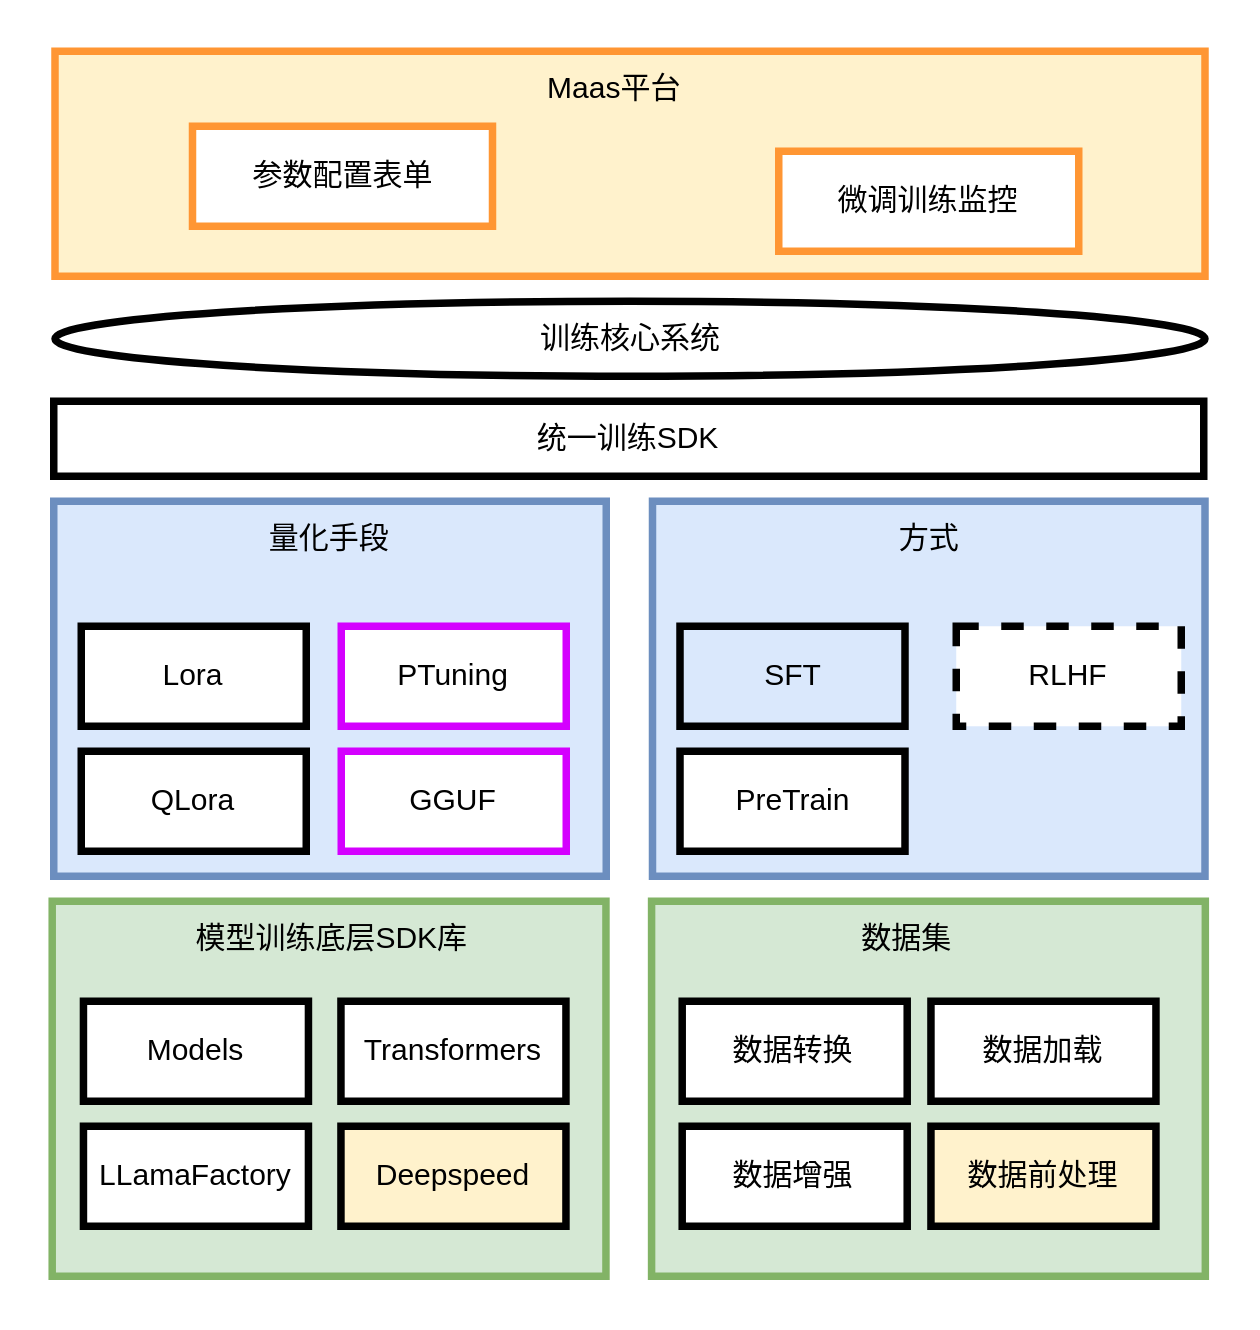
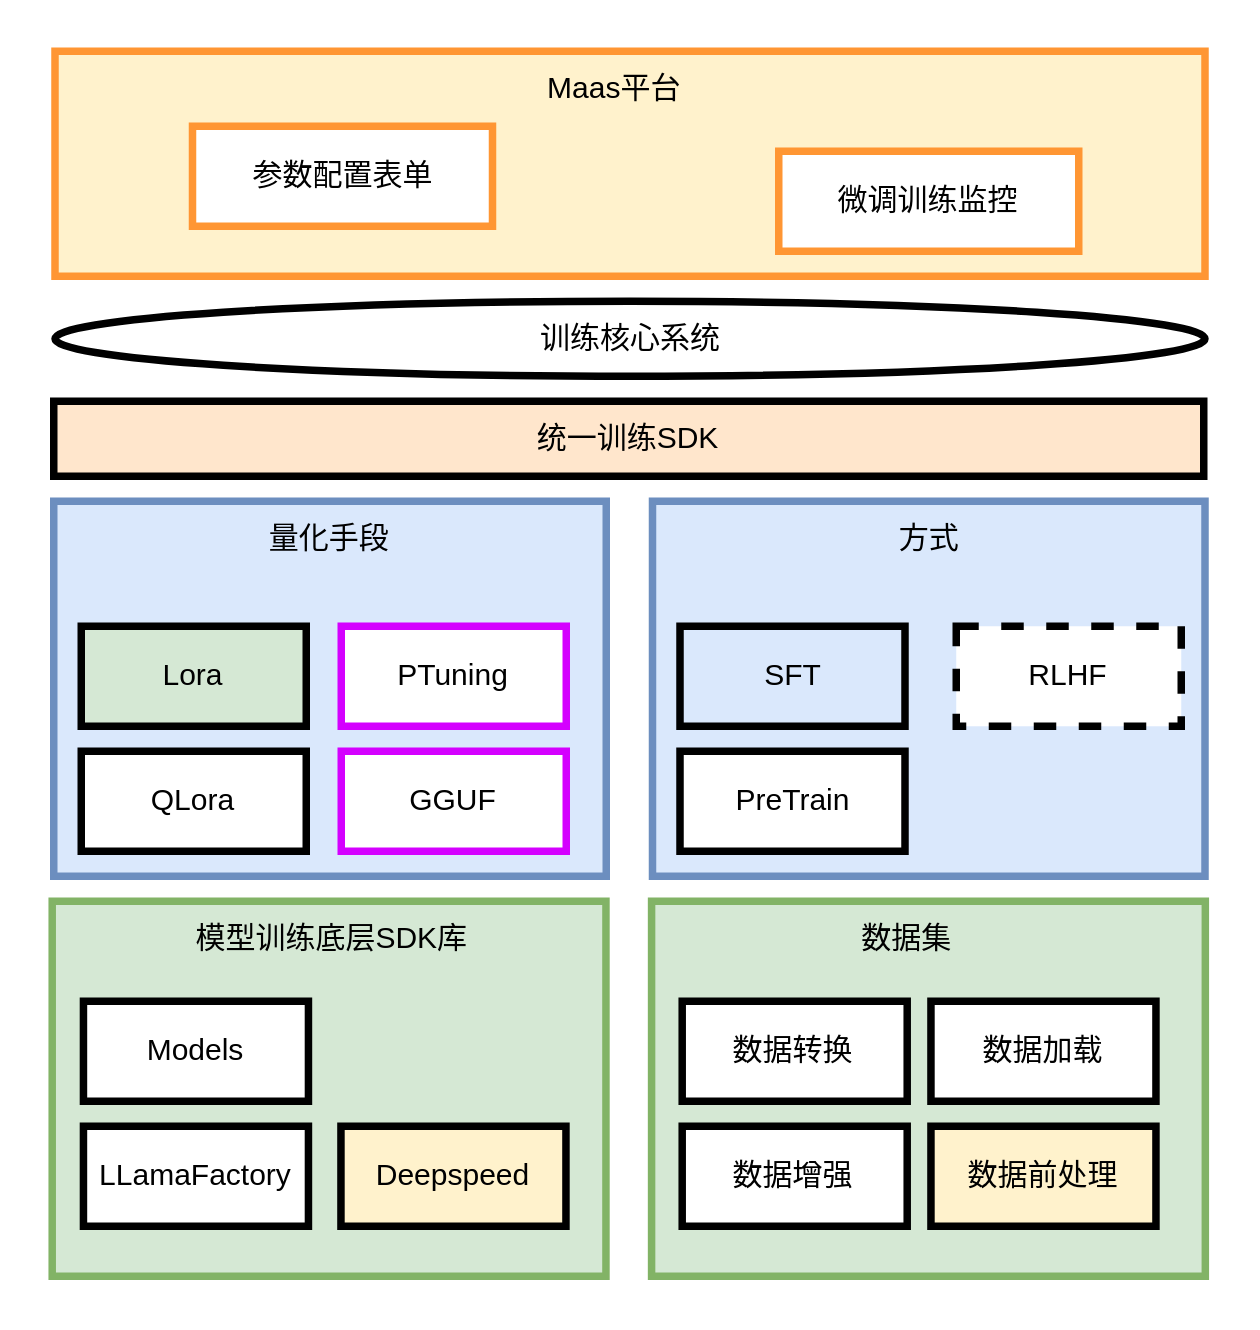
node "统一训练SDK": fillcolor #ffffff -> #ffe6cc
node "Lora": fillcolor #ffffff -> #d5e8d4
node "Transformers": removed
